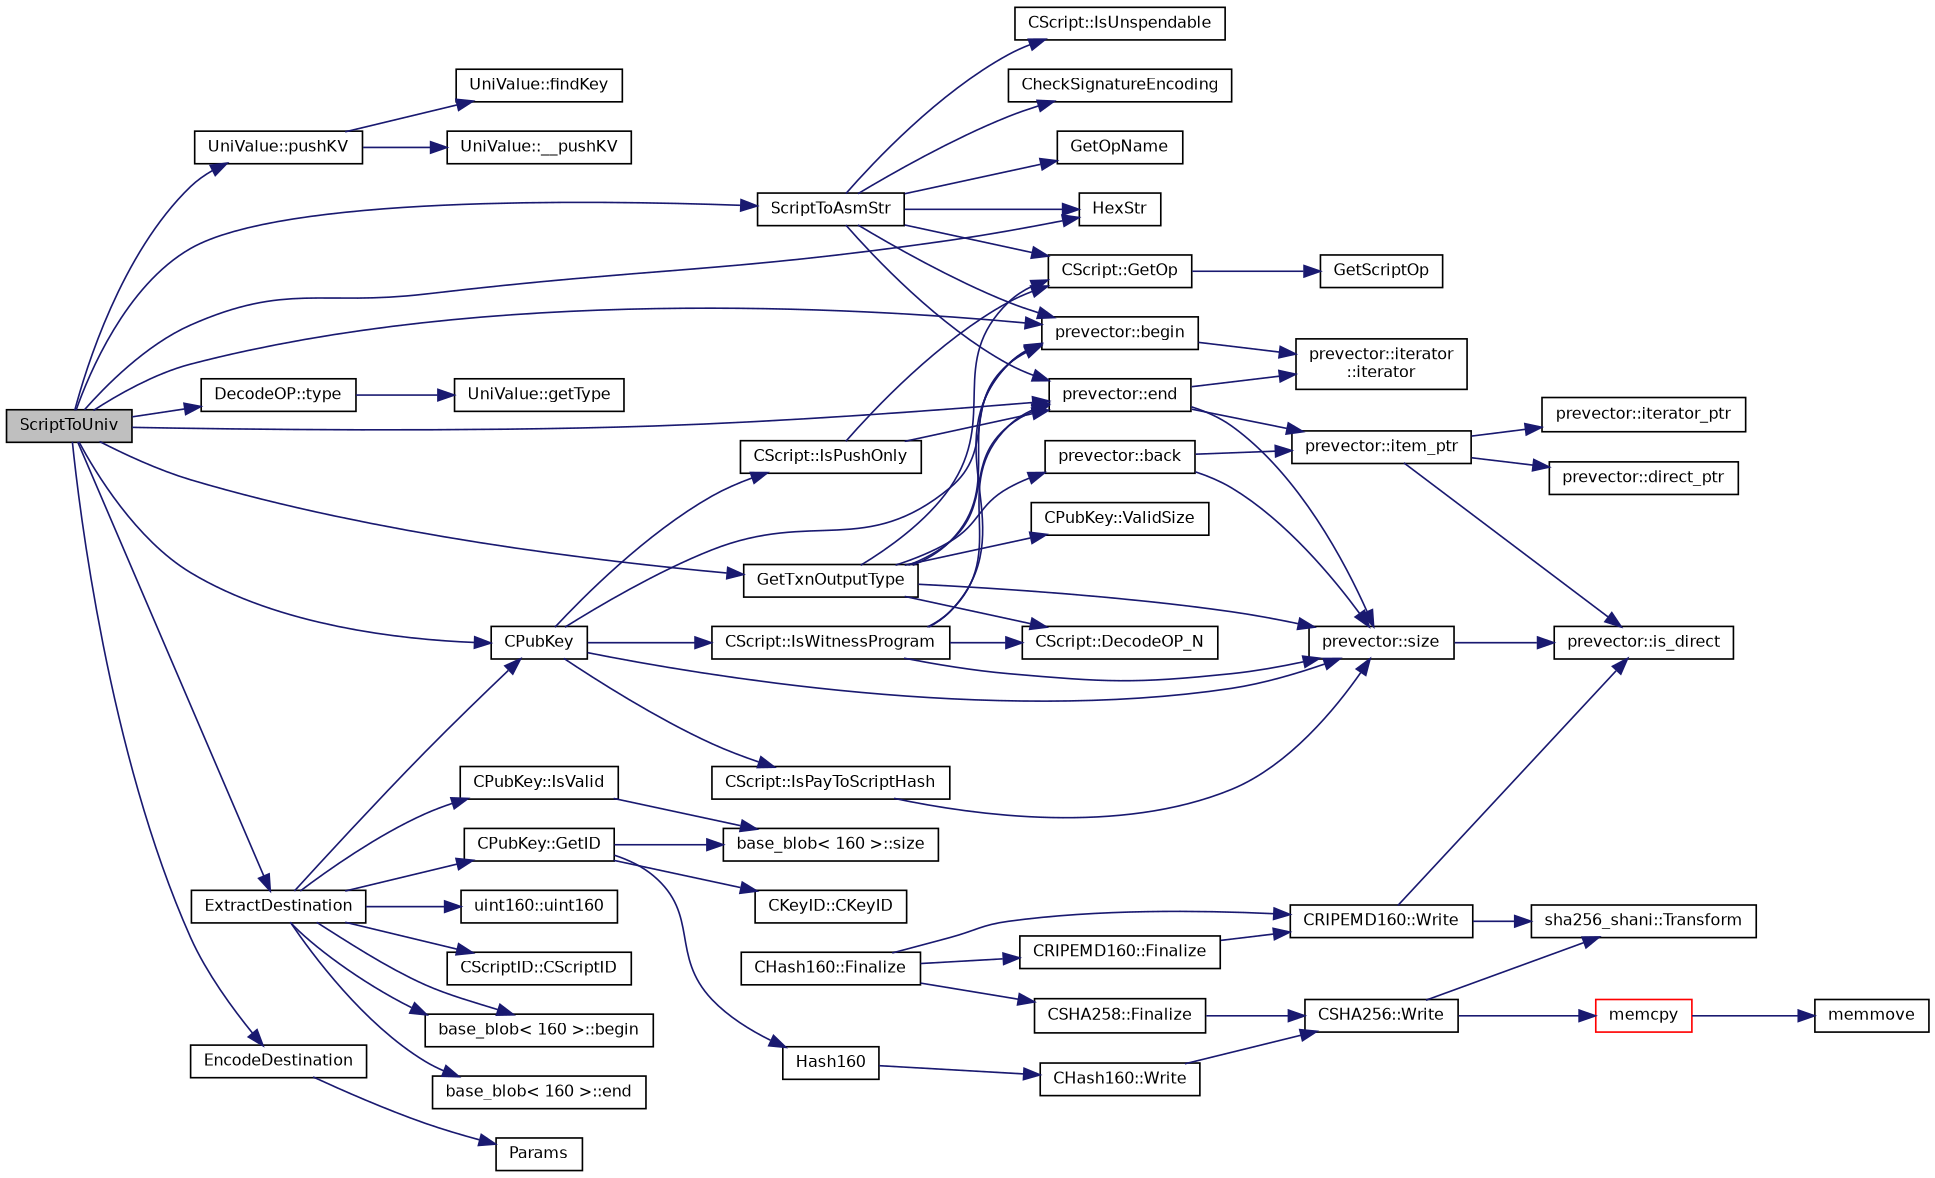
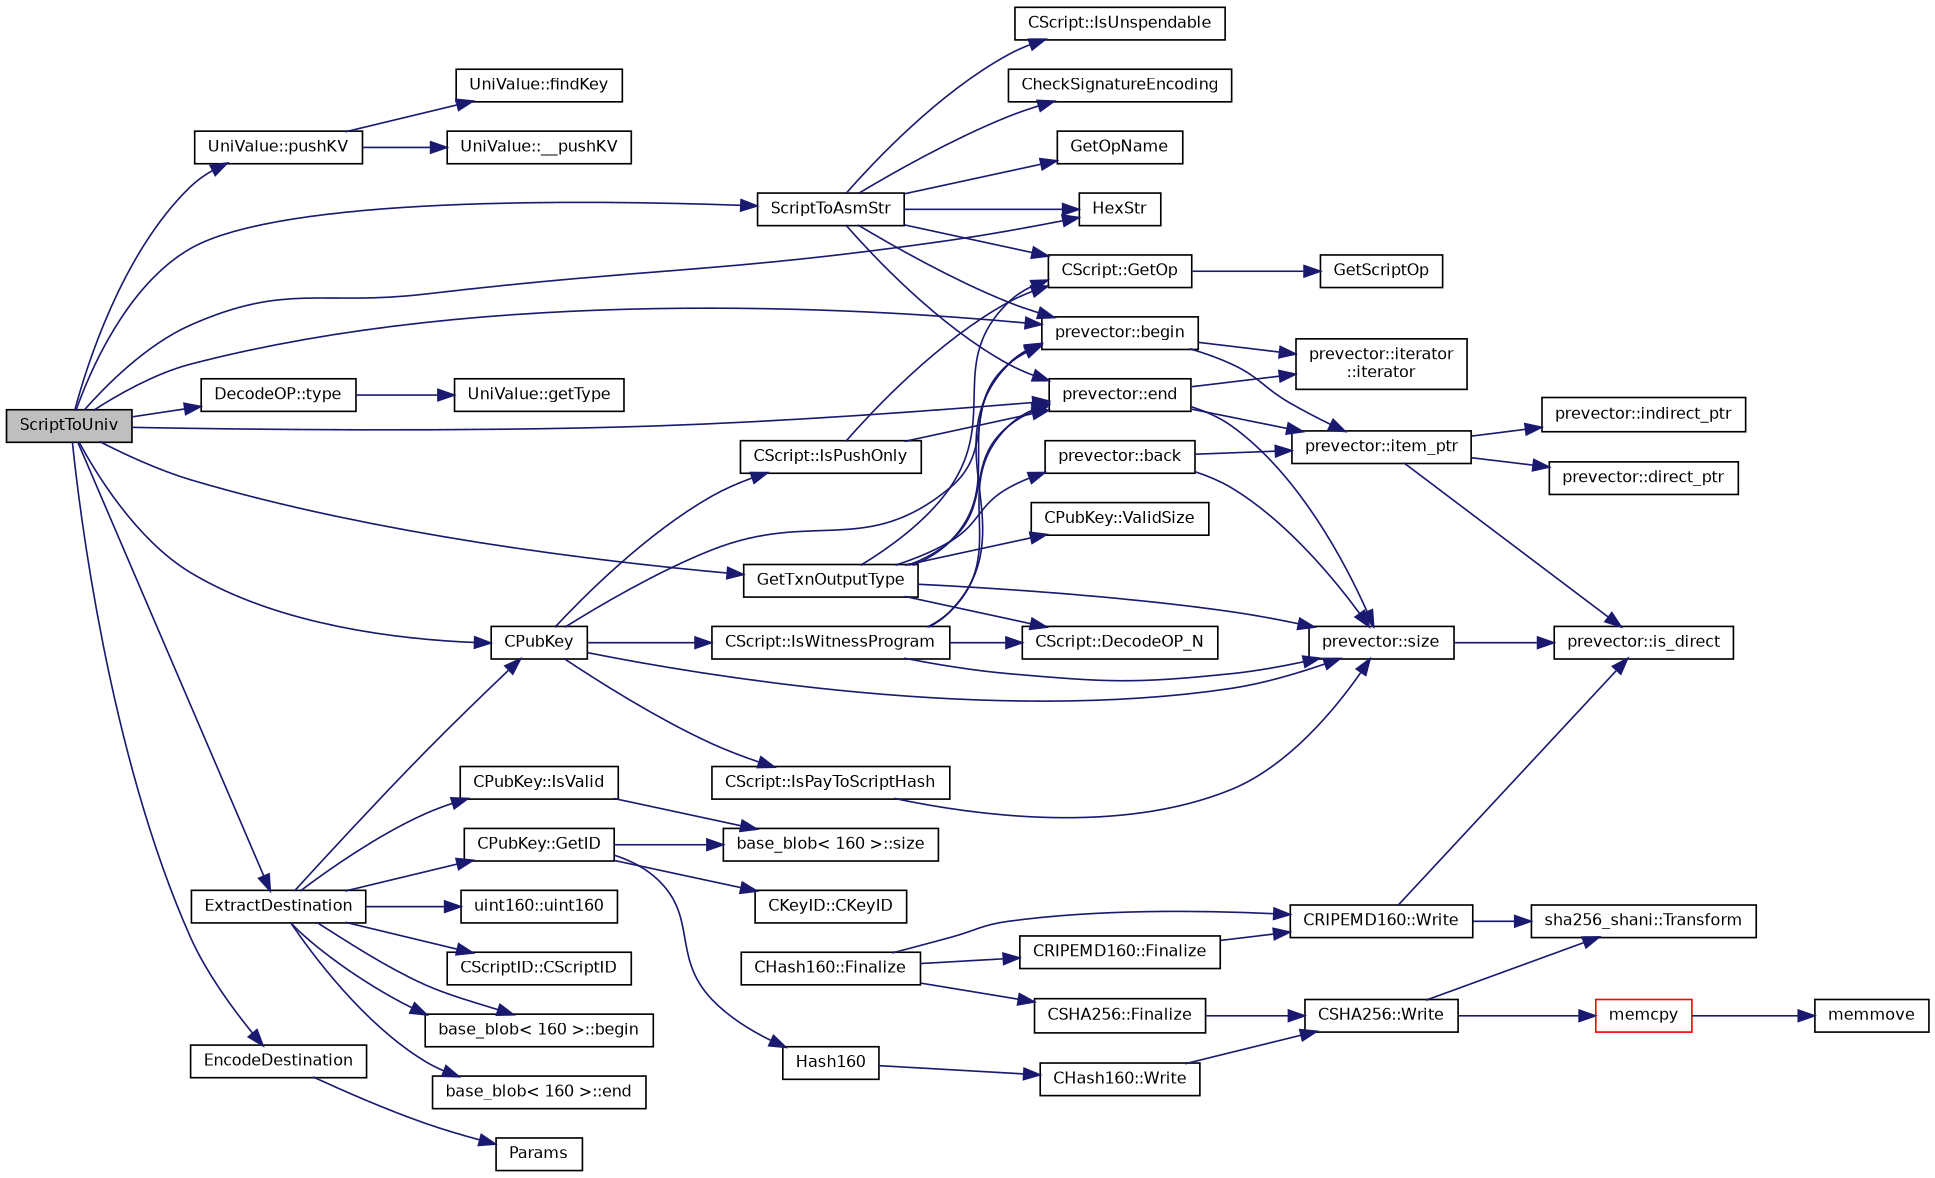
edge "prevector::begin" -> "prevector::item_ptr": added
node "prevector::iterator_ptr": label "prevector::iterator_ptr" -> "prevector::indirect_ptr"
node "CSHA258::Finalize": label "CSHA258::Finalize" -> "CSHA256::Finalize"
